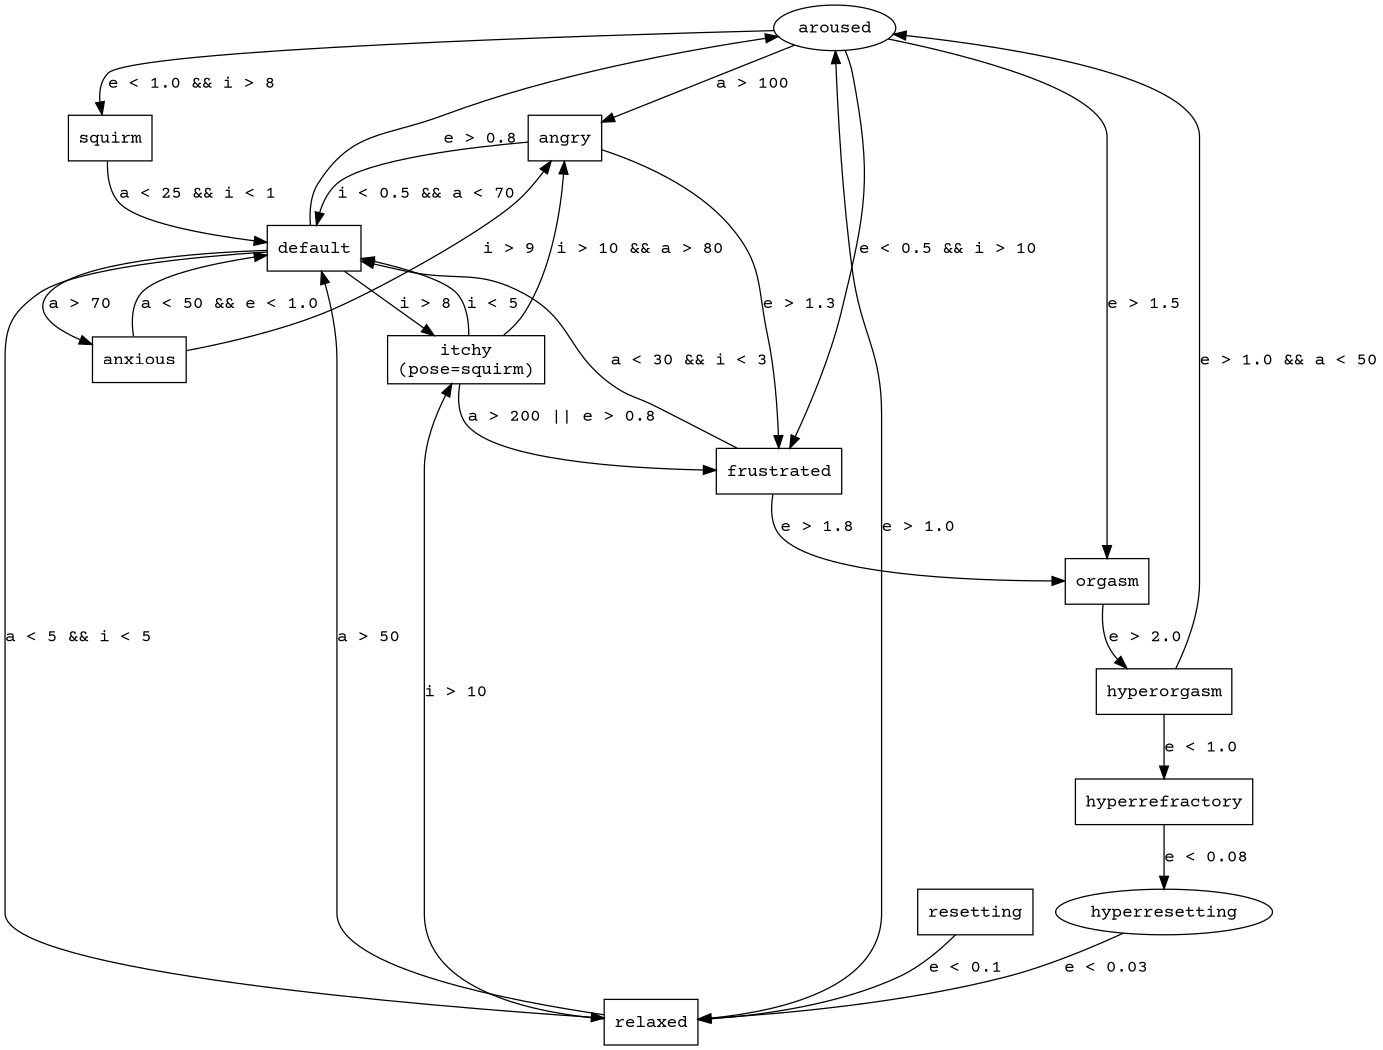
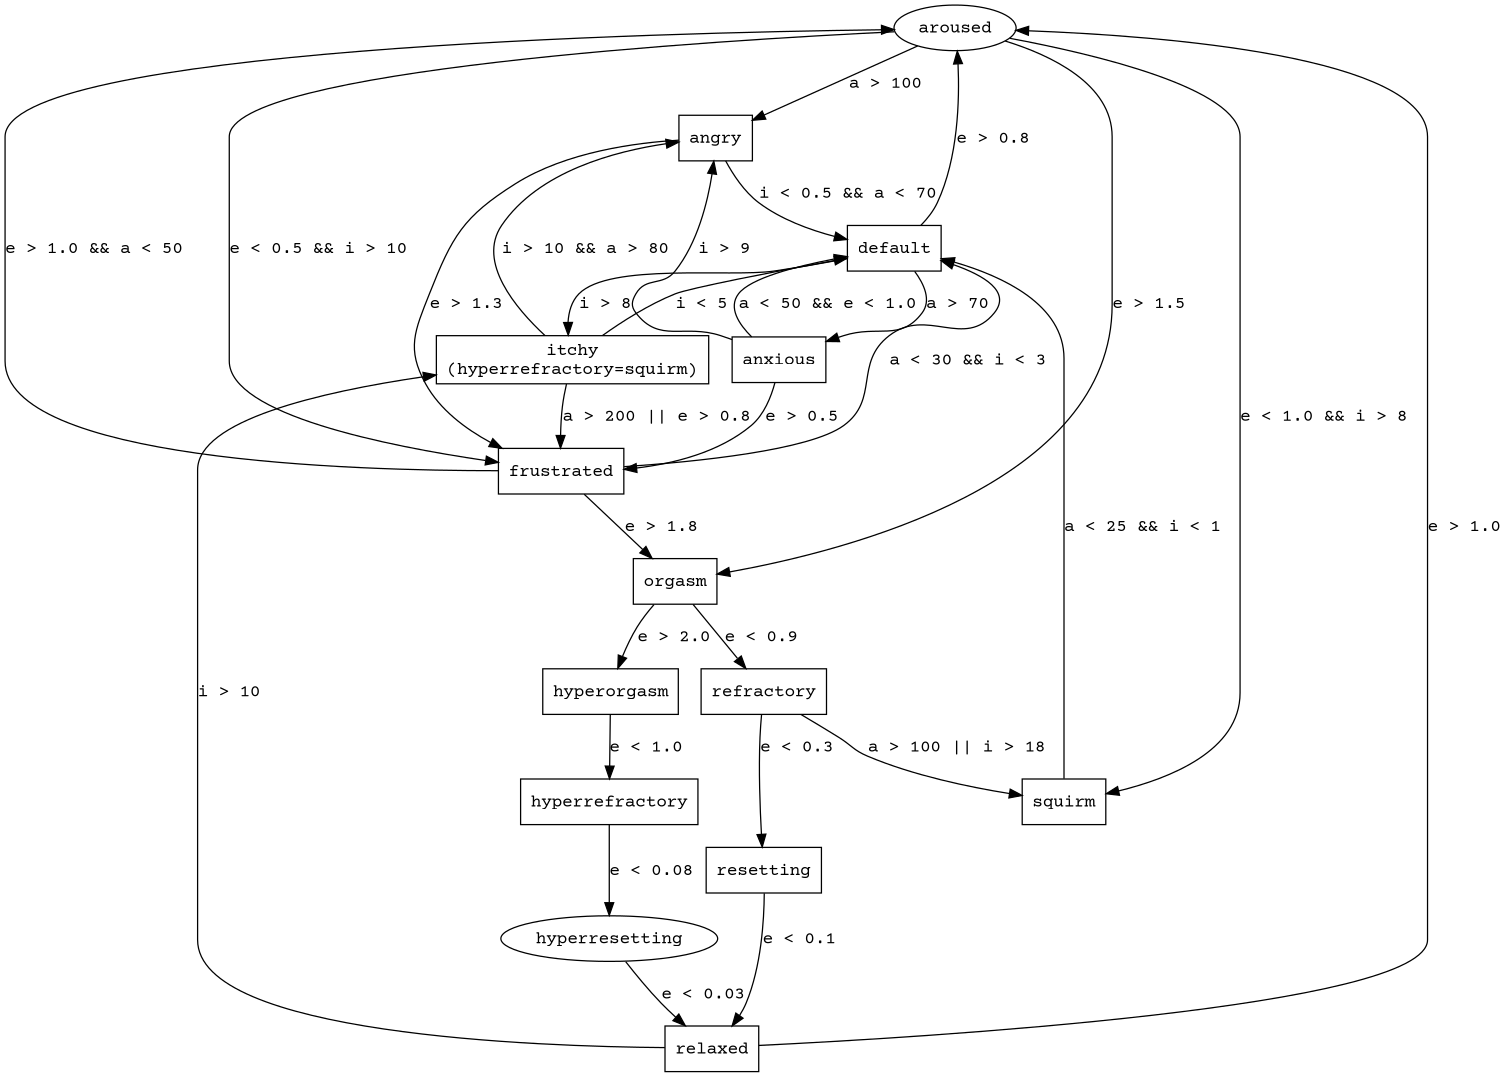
edge "hyperorgasm" -> "aroused": now "frustrated" -> "aroused"
node "itchy (pose=squirm)": label "itchy (pose=squirm)" -> "itchy (hyperrefractory=squirm)"
edge "anxious" -> "frustrated": added, label "e > 0.5"
node "refractory": added
edge "relaxed" -> "default": removed, label "a > 50"
edge "default" -> "relaxed": removed, label "a < 5 && i < 5"
